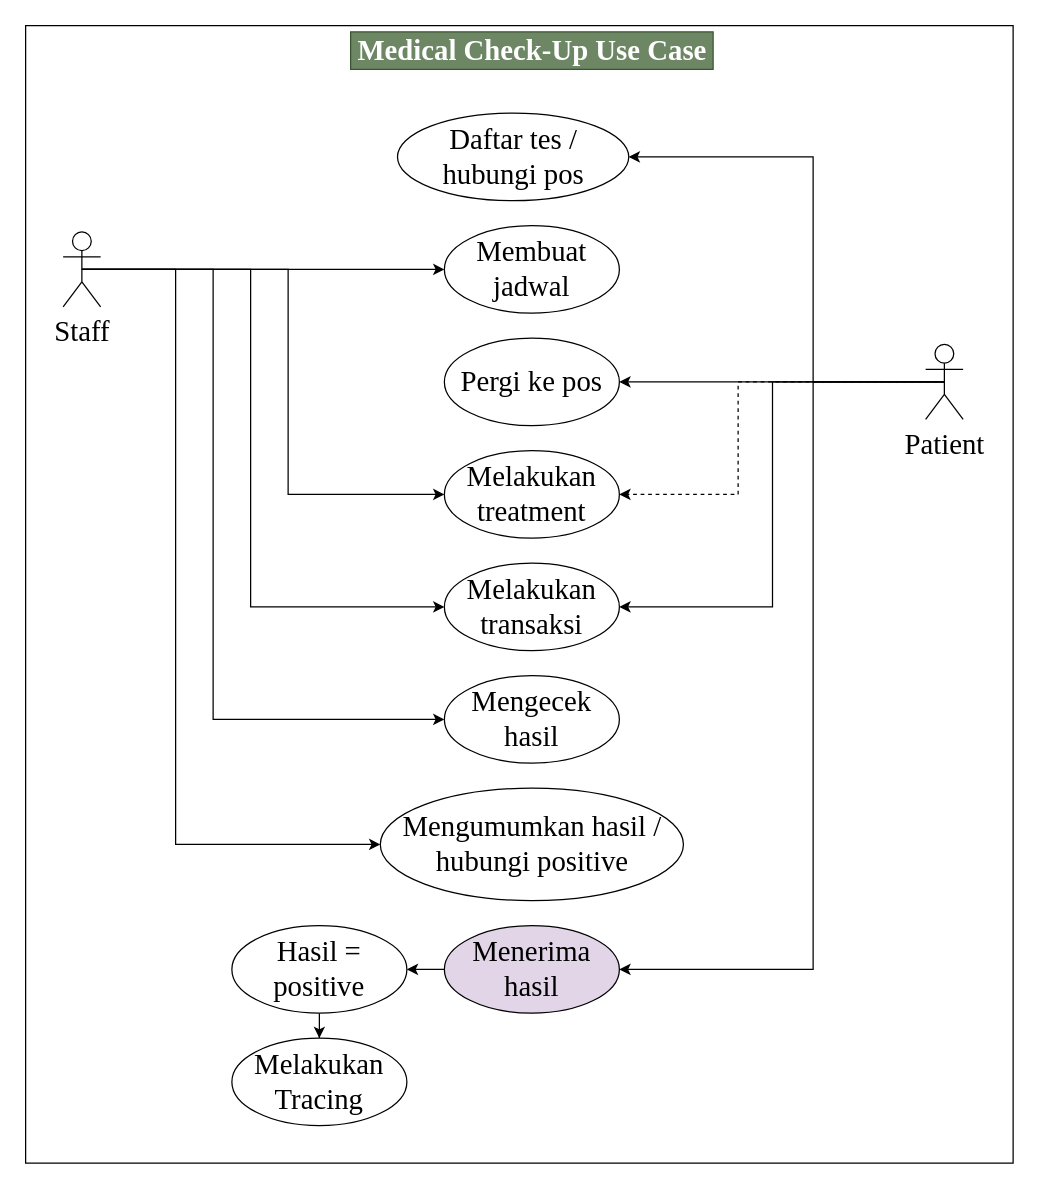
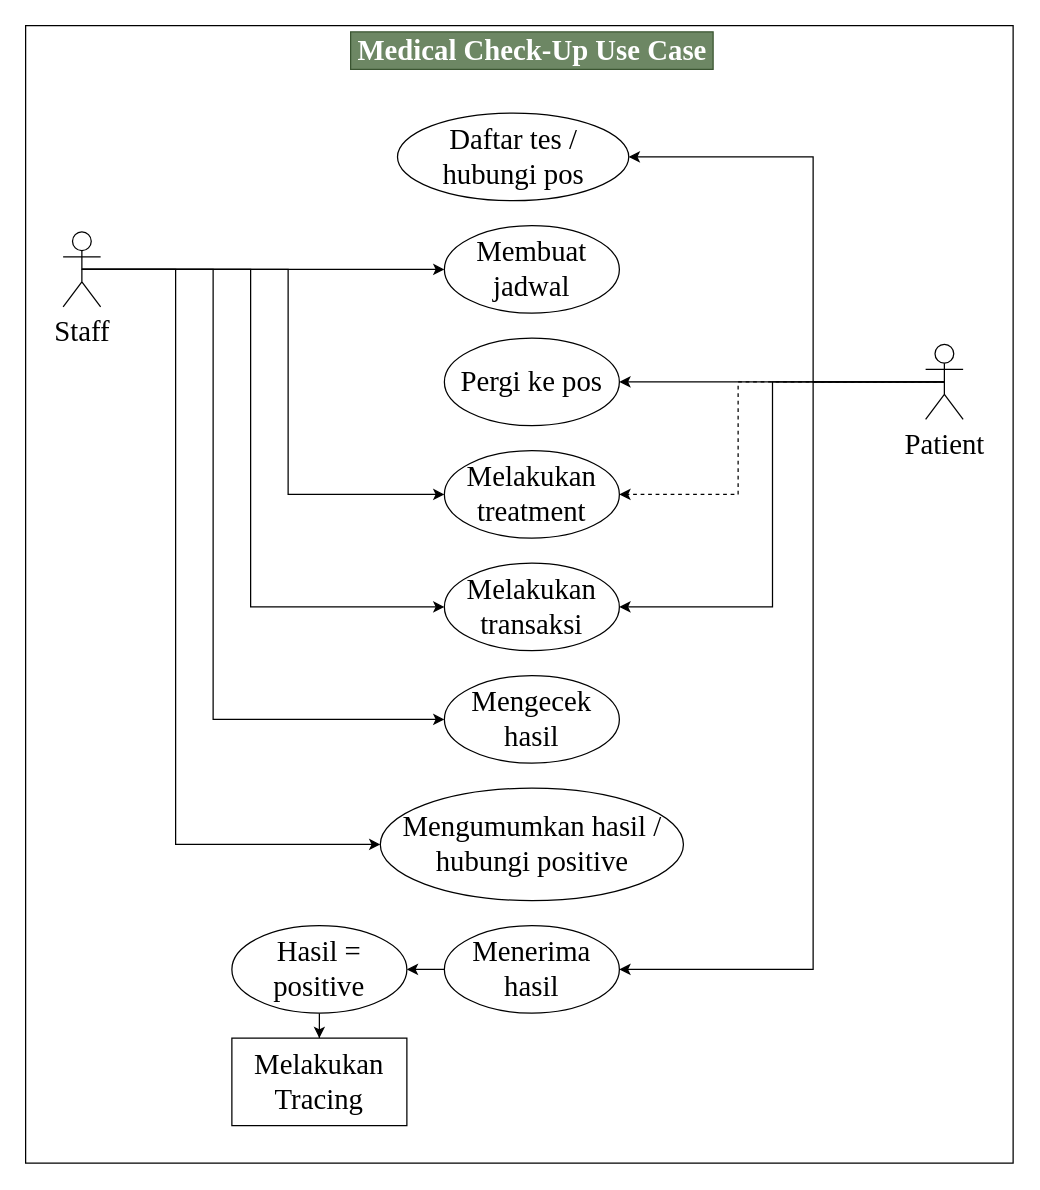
node "Menerima hasil": fillcolor #e1d5e7 -> #ffffff
node "Melakukan Tracing": shape ellipse -> rectangle
